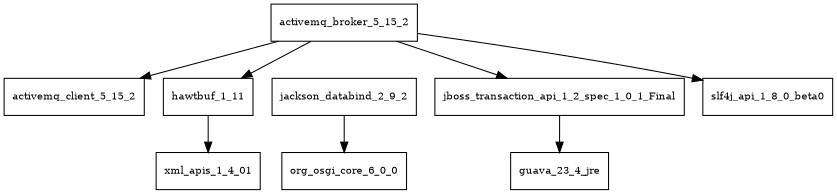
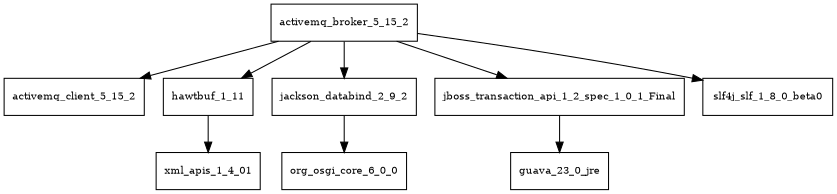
edge "activemq_broker_5_15_2" -> "jackson_databind_2_9_2": added
node "slf4j_api_1_8_0_beta0": label "slf4j_api_1_8_0_beta0" -> "slf4j_slf_1_8_0_beta0"
node "guava_23_4_jre": label "guava_23_4_jre" -> "guava_23_0_jre"
